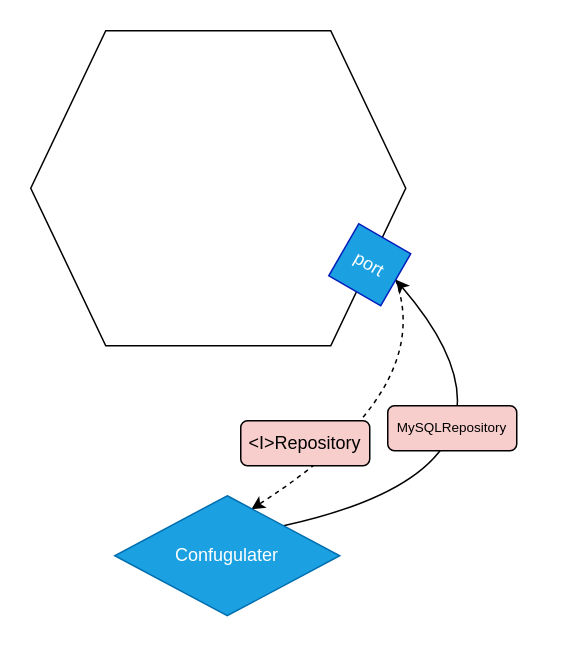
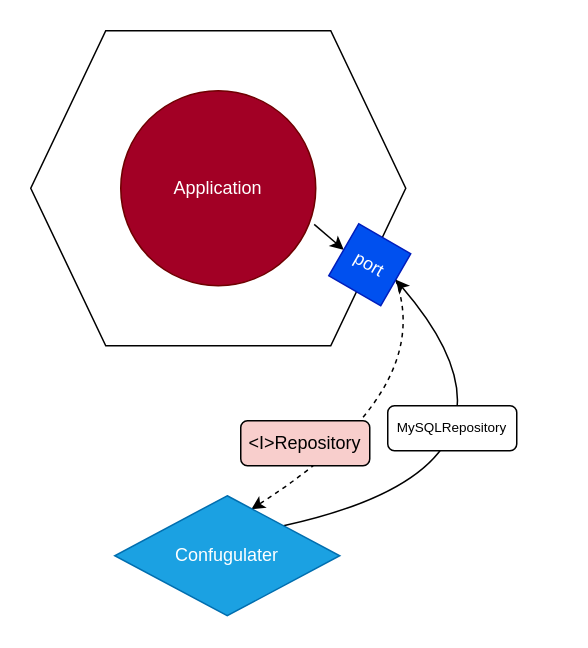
node "Application": added
edge "Application" -> "port": added
node "port": fillcolor #1ba1e2 -> #0050ef
node "MySQLRepository": fillcolor #f8cecc -> #ffffff
